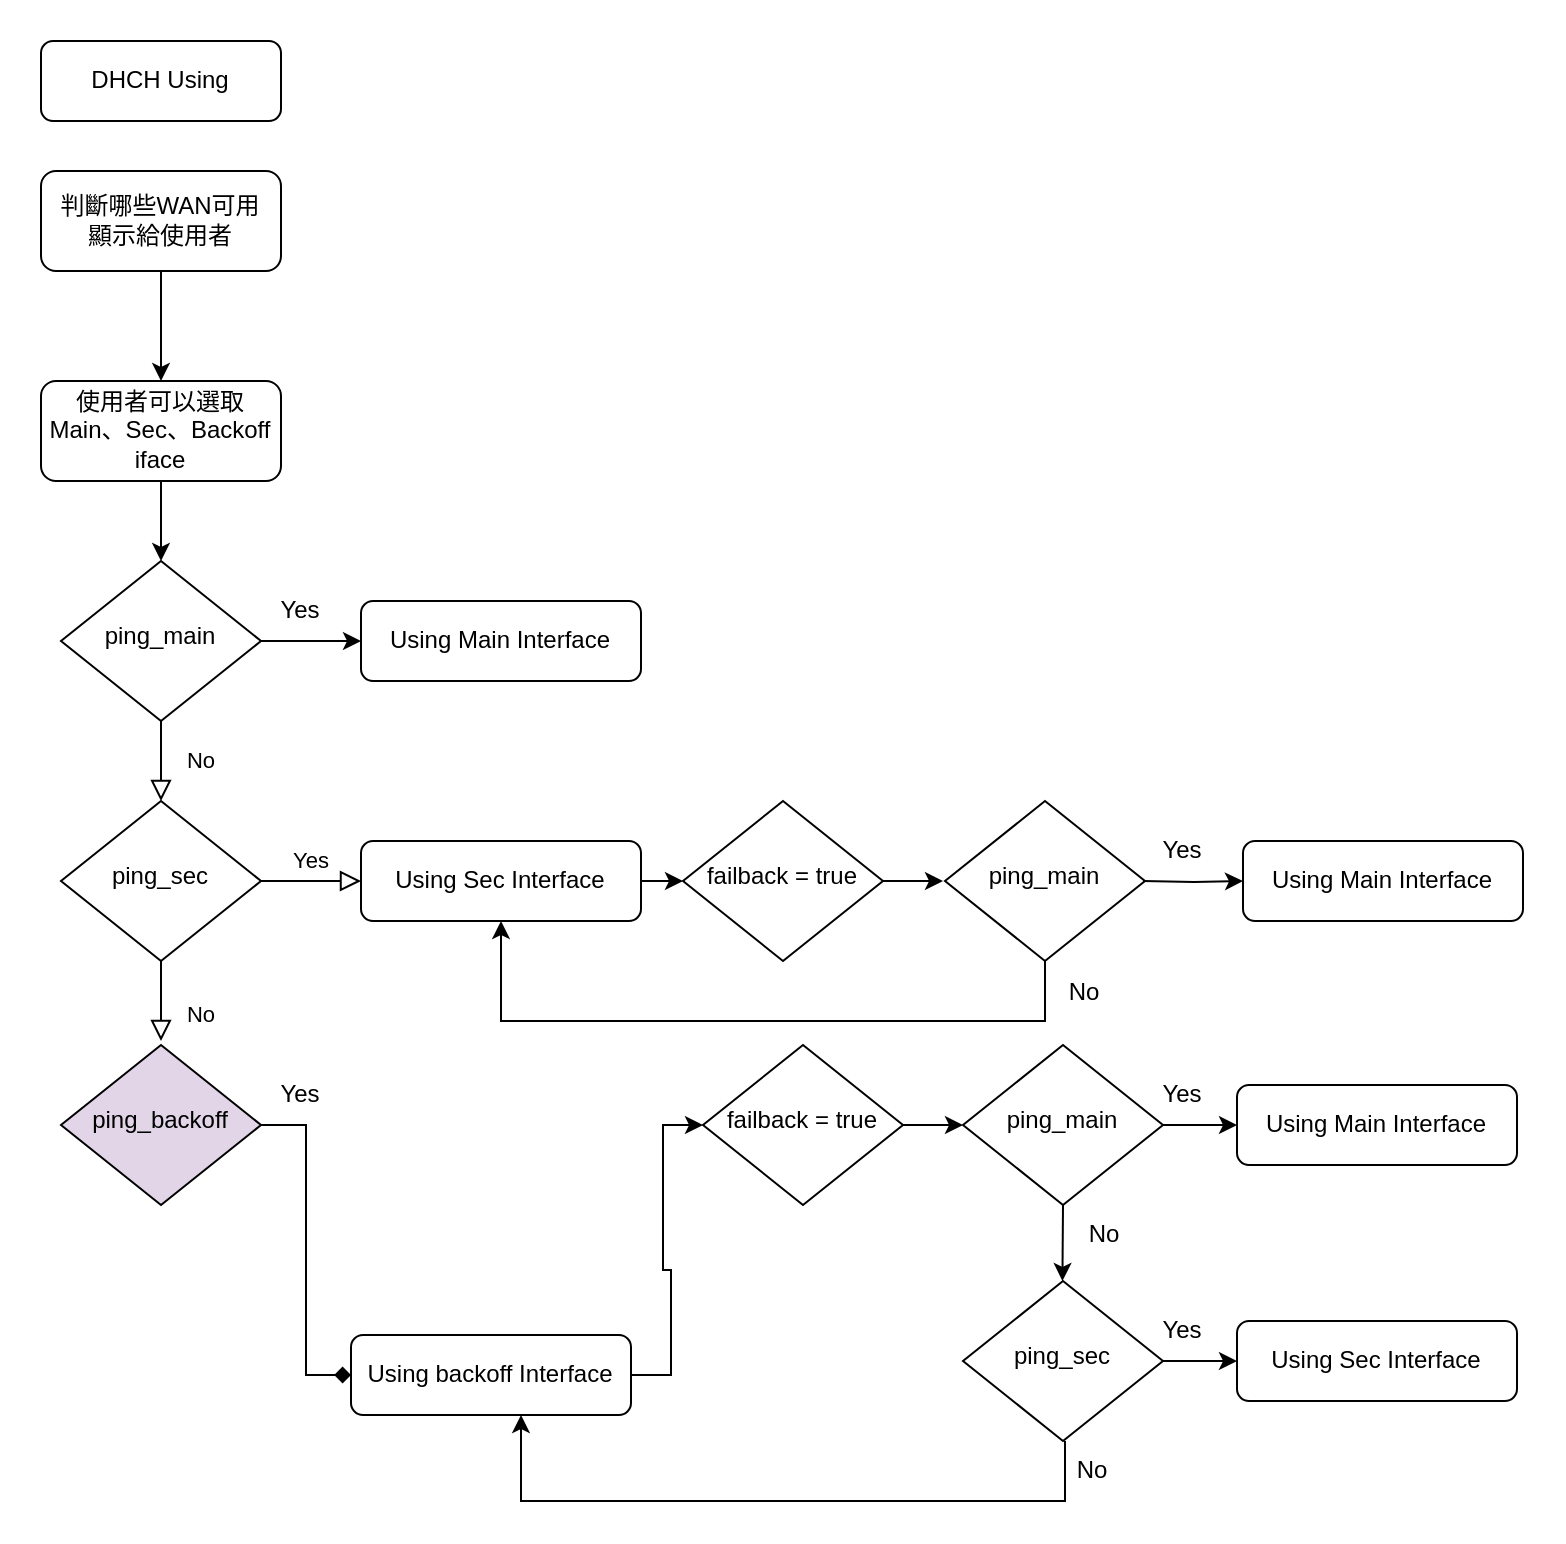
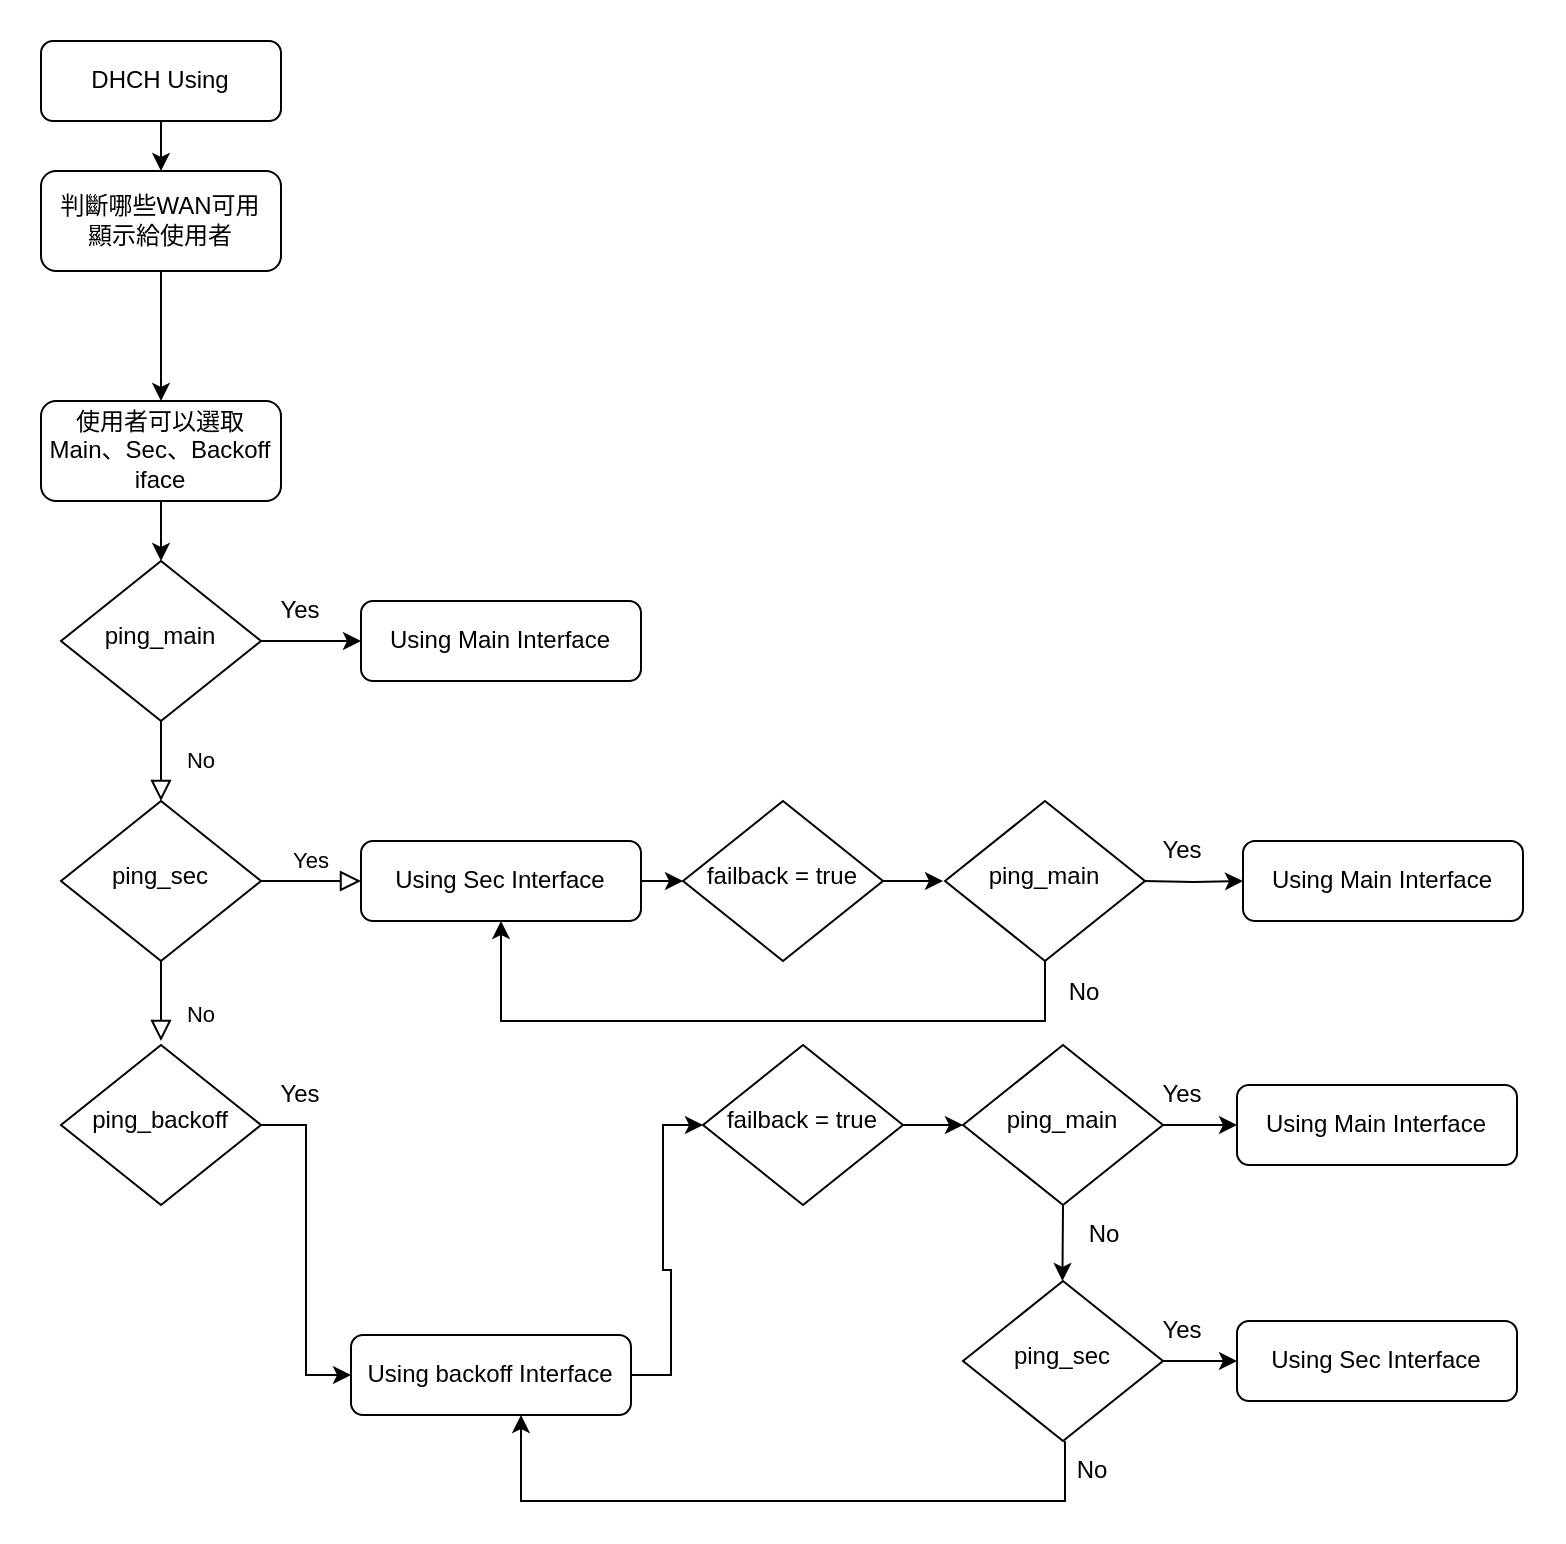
edge "DHCH Using" -> "判斷哪些WAN可用 顯示給使用者": added
node "使用者可以選取 Main、Sec、Backoff iface": moved (161, 431) -> (161, 451)
node "ping_backoff": fillcolor #e1d5e7 -> #ffffff
edge "ping_backoff" -> "Using backoff Interface": arrowhead diamond -> classic
